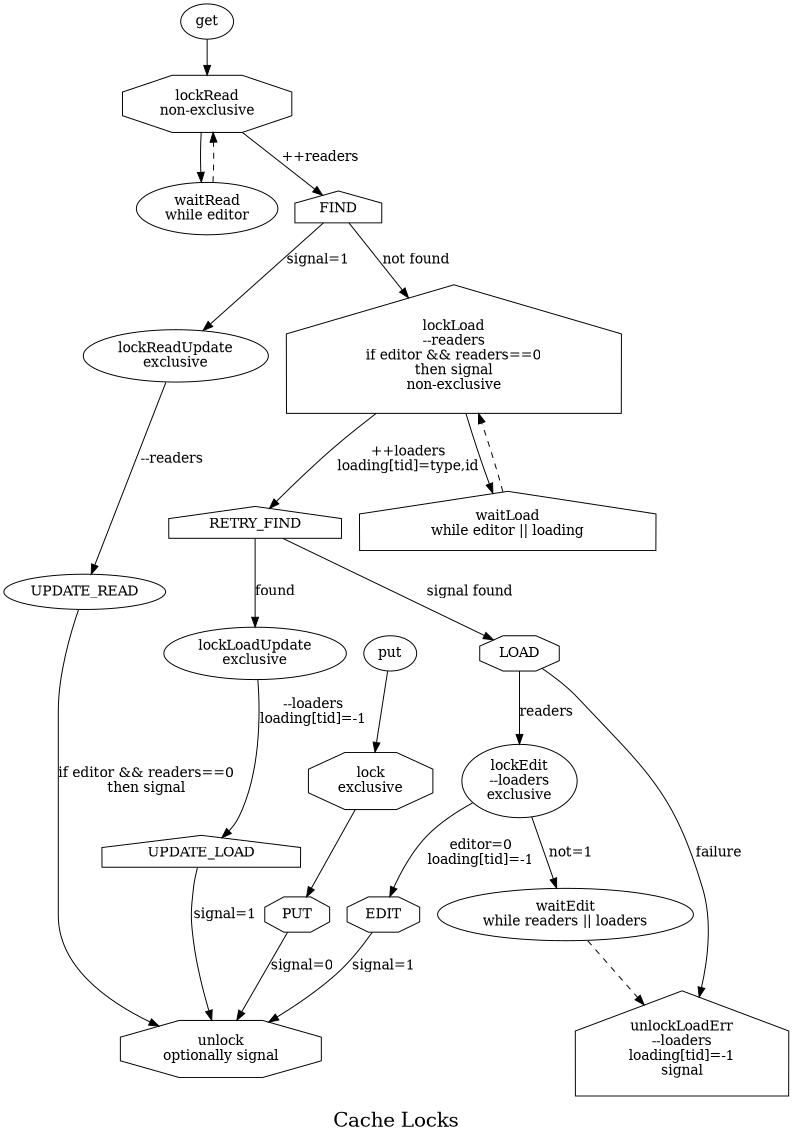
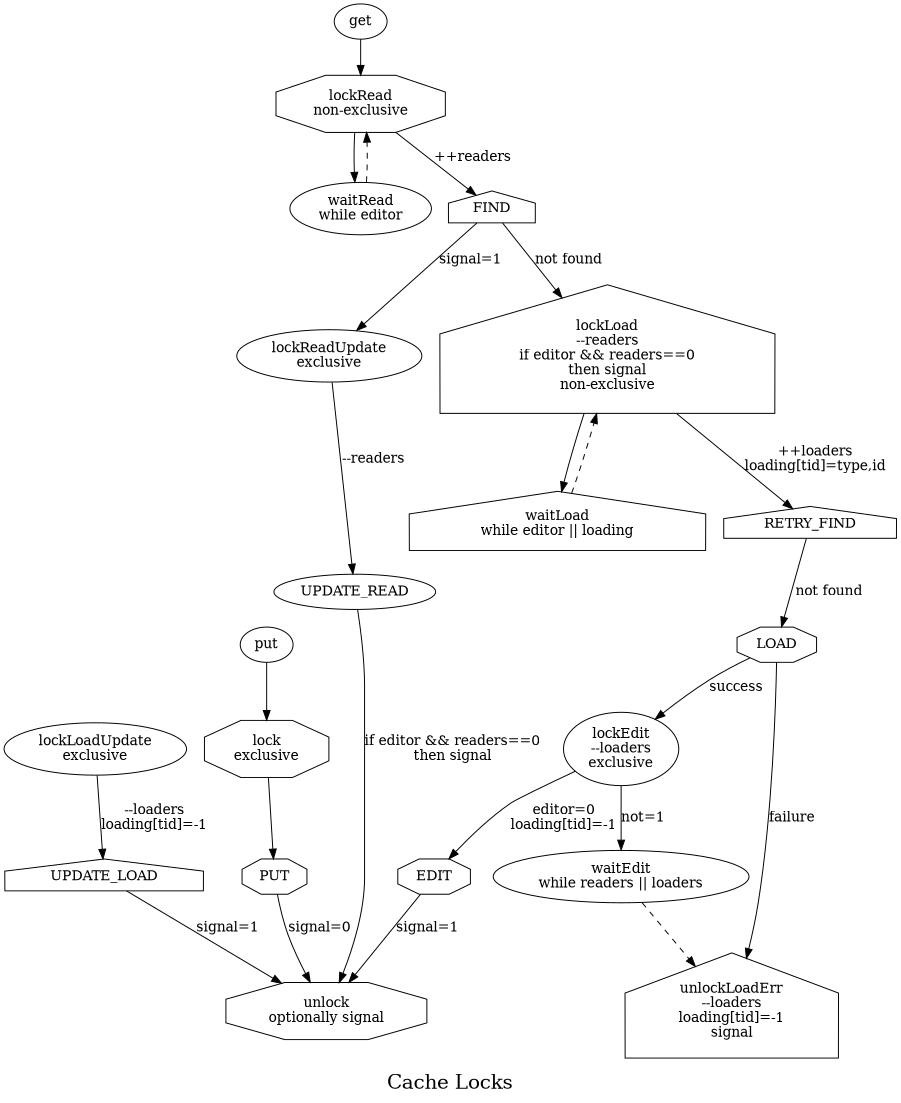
edge "RETRY_FIND" -> "lockLoadUpdate exclusive": removed, label "found"
edge "RETRY_FIND" -> "LOAD": label "signal found" -> "not found"
edge "LOAD" -> "lockEdit --loaders exclusive": label "readers" -> "success"
